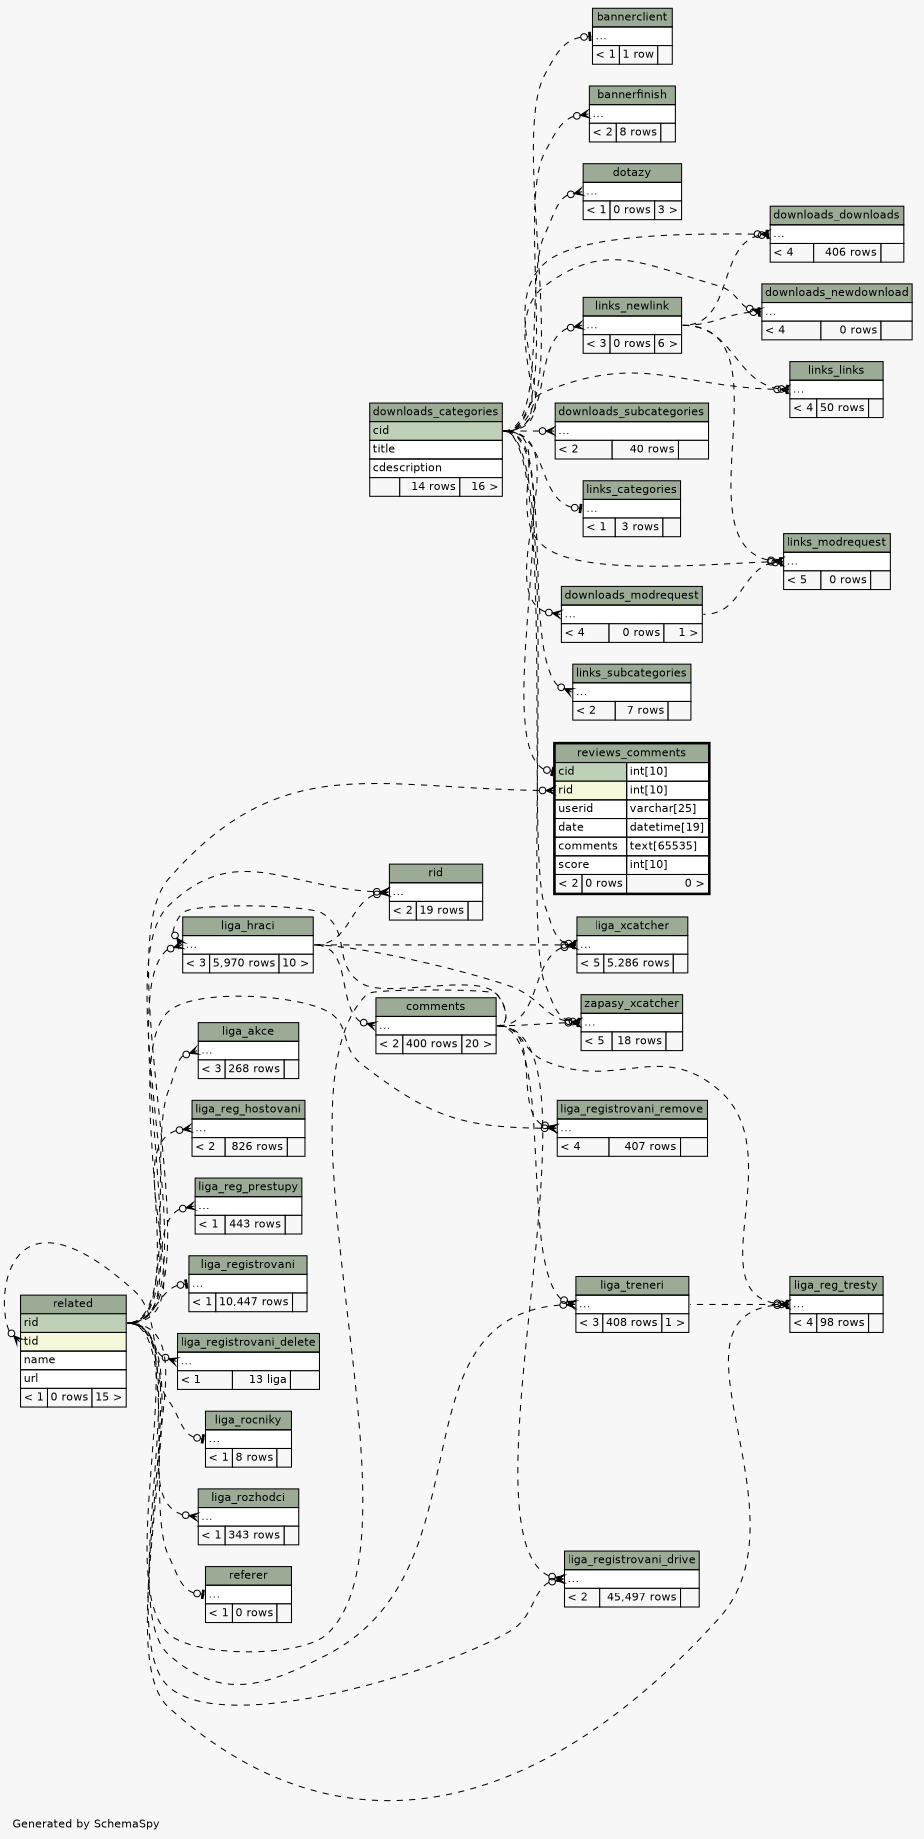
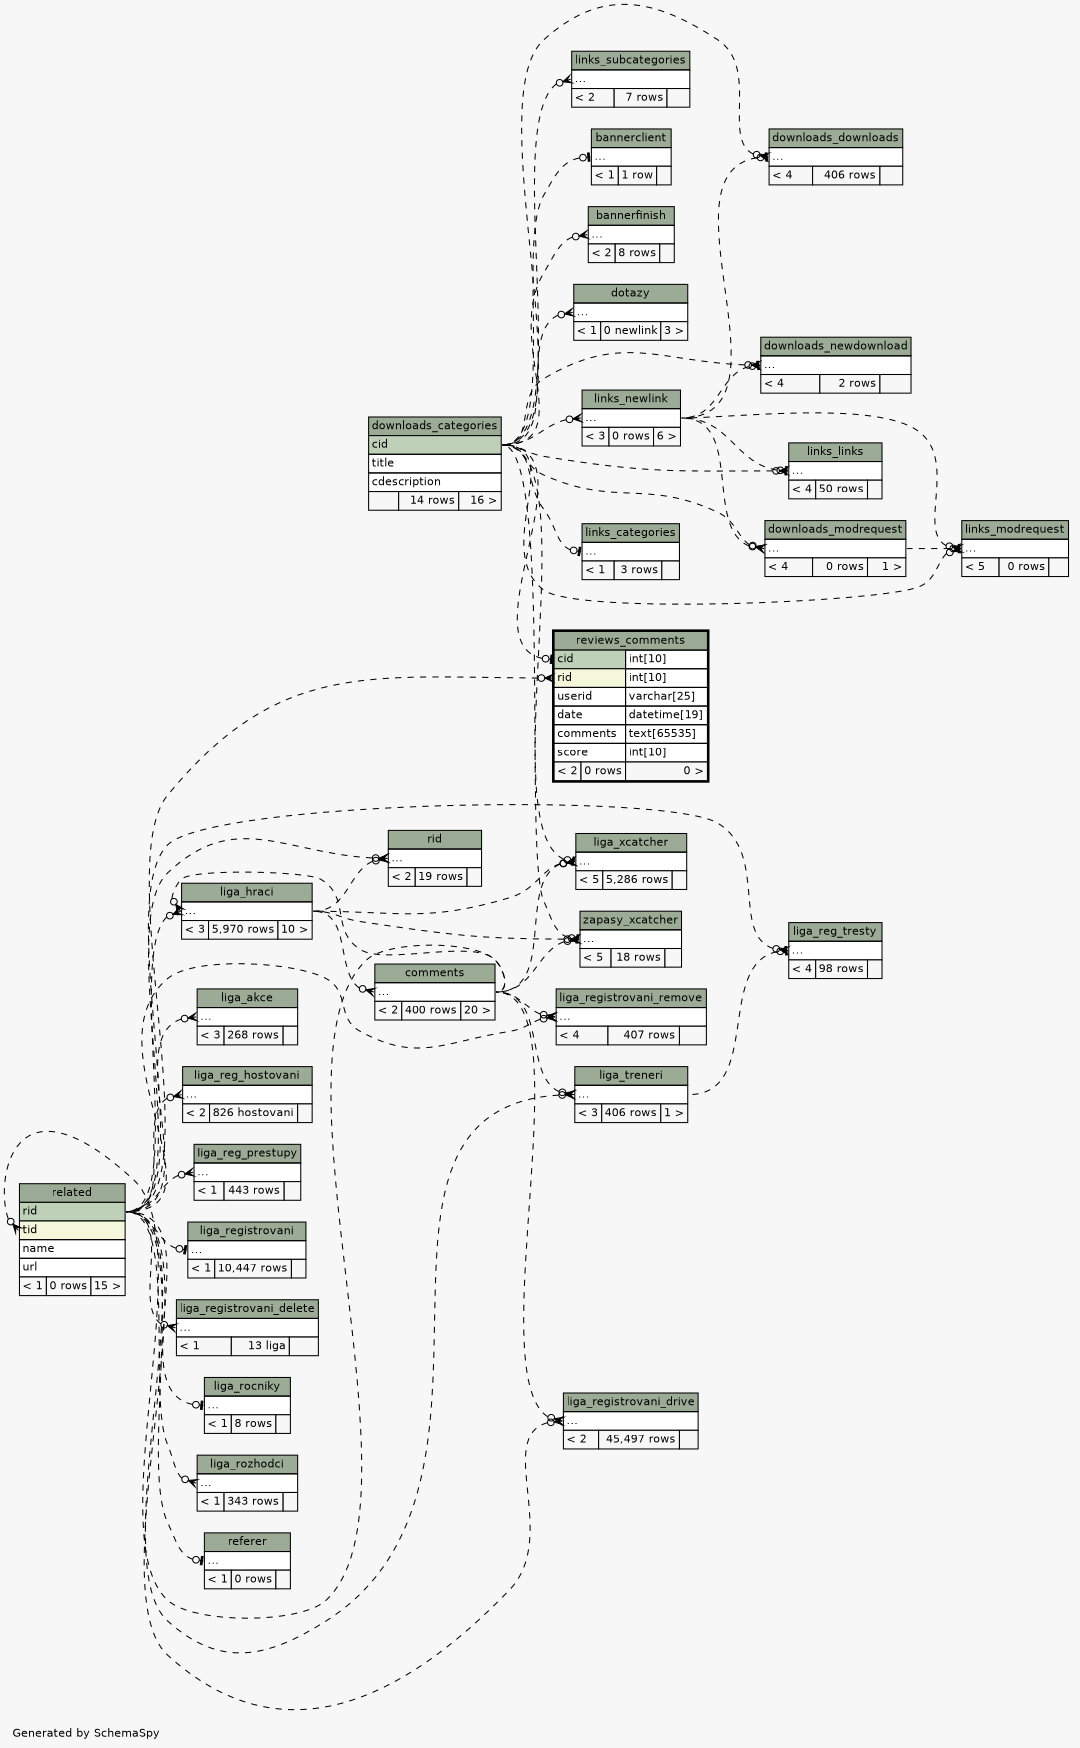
node "dotazy": text "0 rows" -> "0 newlink"
node "downloads_newdownload": text "0 rows" -> "2 rows"
node "downloads_subcategories": removed
edge "links_newlink" -> "downloads_modrequest": added
edge "comments" -> "liga_reg_tresty": removed
node "liga_reg_hostovani": text "826 rows" -> "826 hostovani"
node "liga_treneri": text "408 rows" -> "406 rows"
